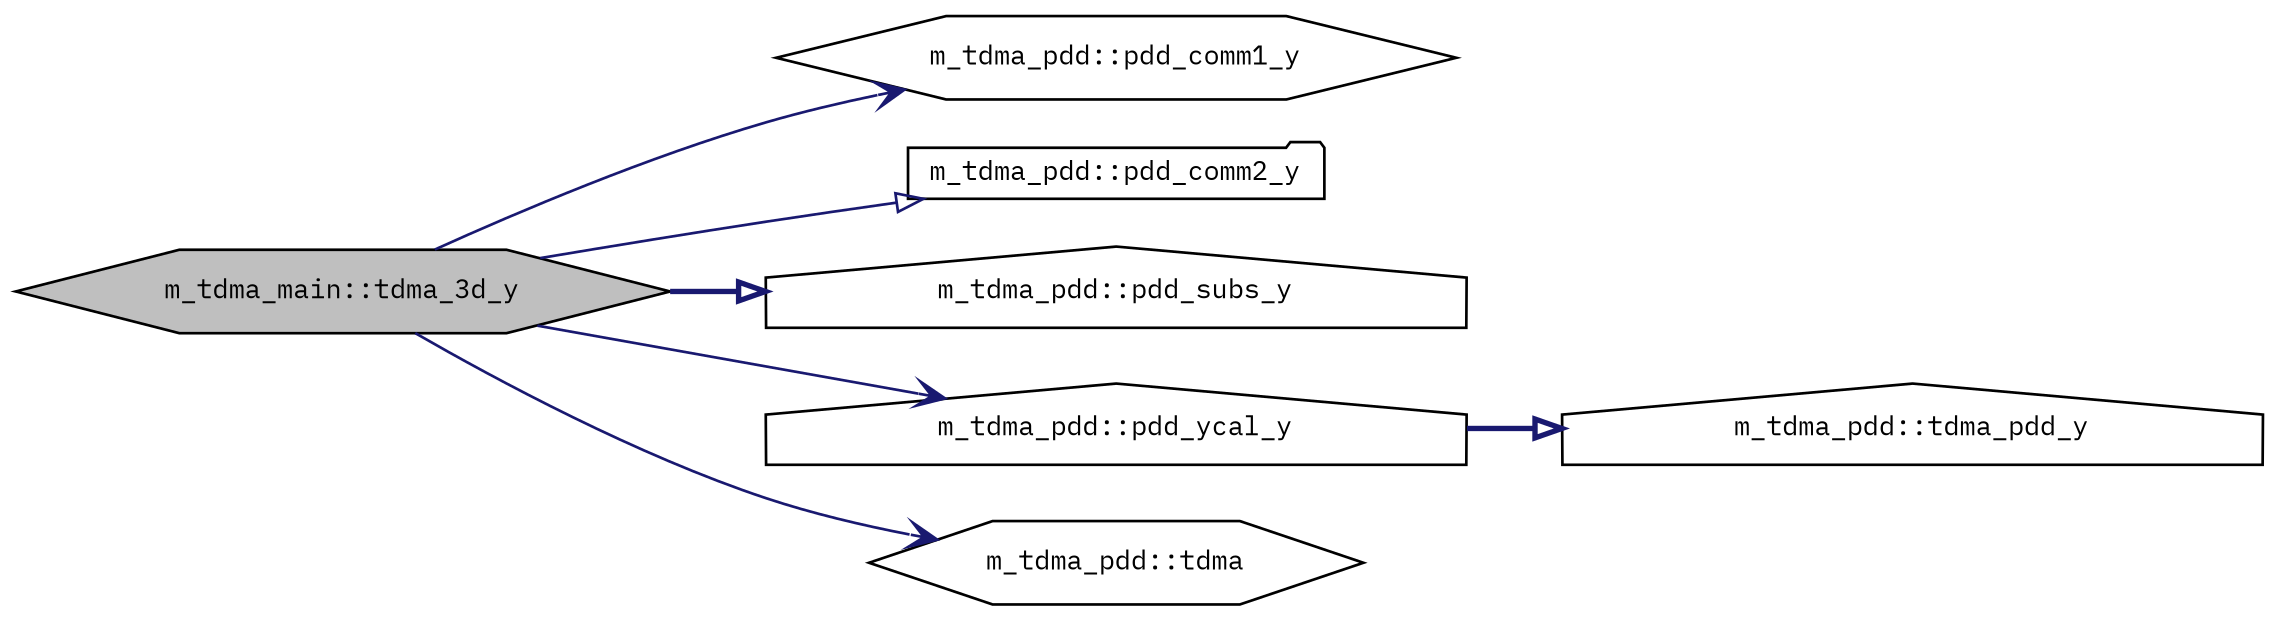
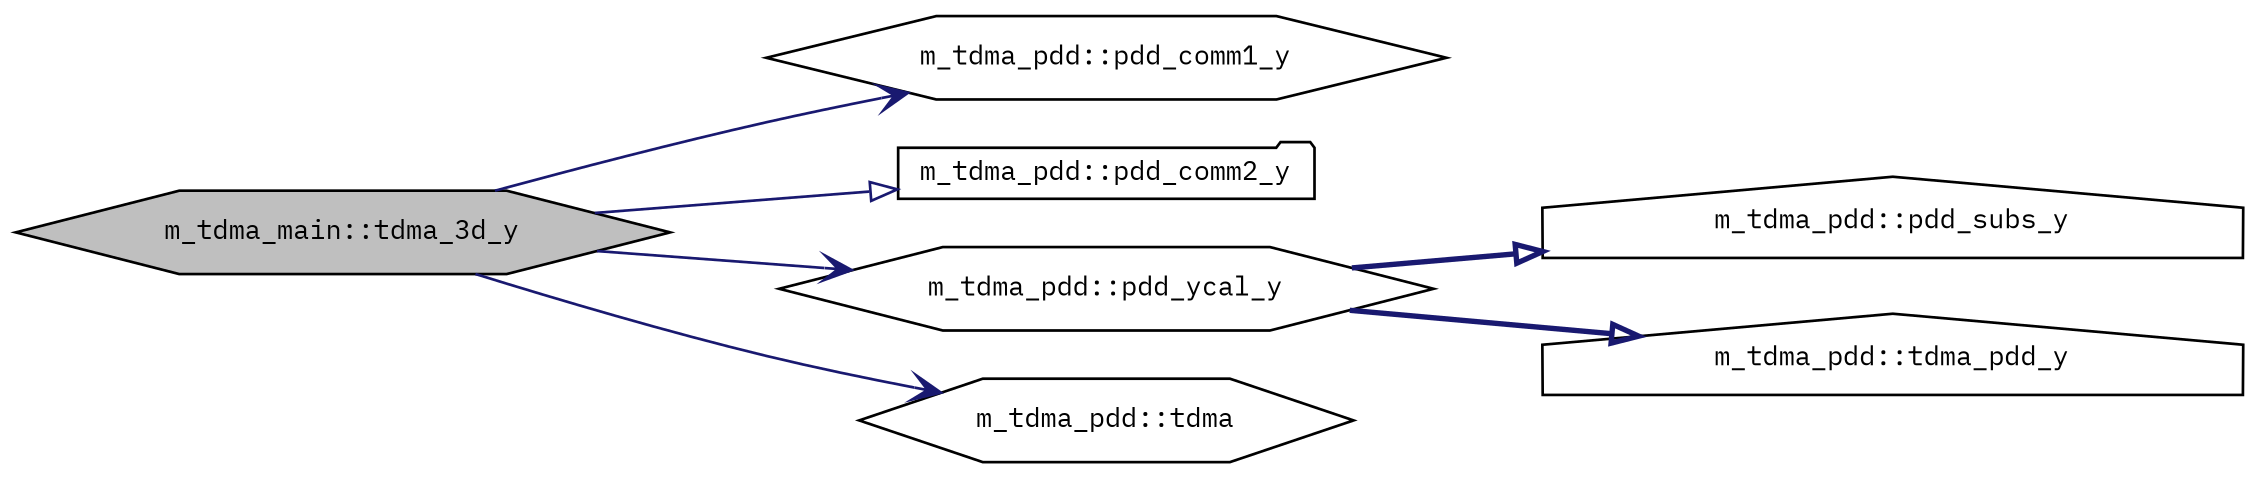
edge "m_tdma_main::tdma_3d_y" -> "m_tdma_pdd::pdd_subs_y": now "m_tdma_pdd::pdd_ycal_y" -> "m_tdma_pdd::pdd_subs_y"
node "m_tdma_pdd::pdd_ycal_y": shape house -> hexagon
